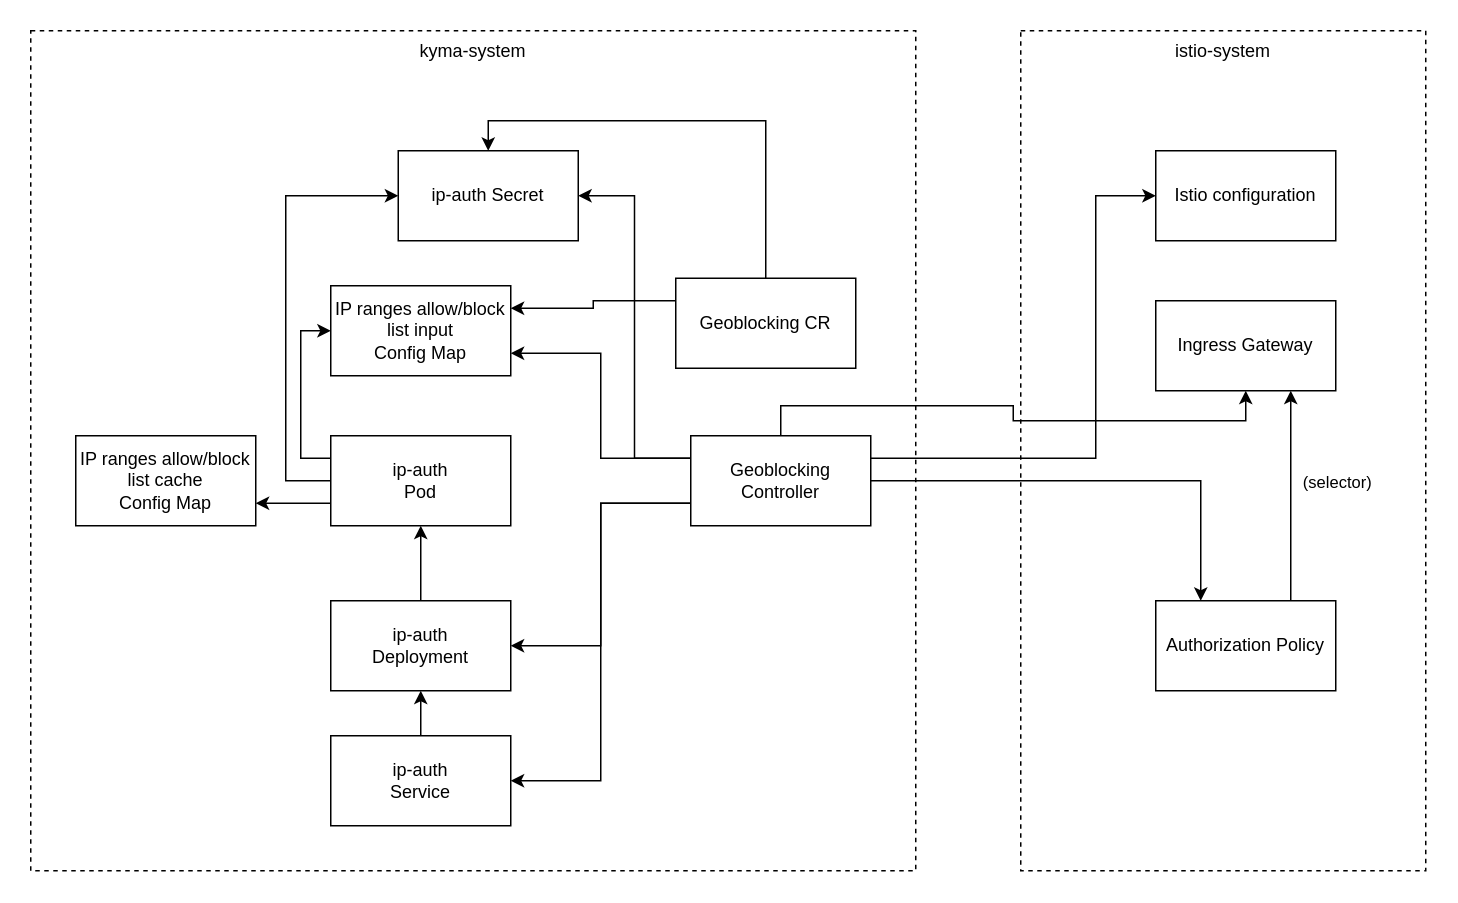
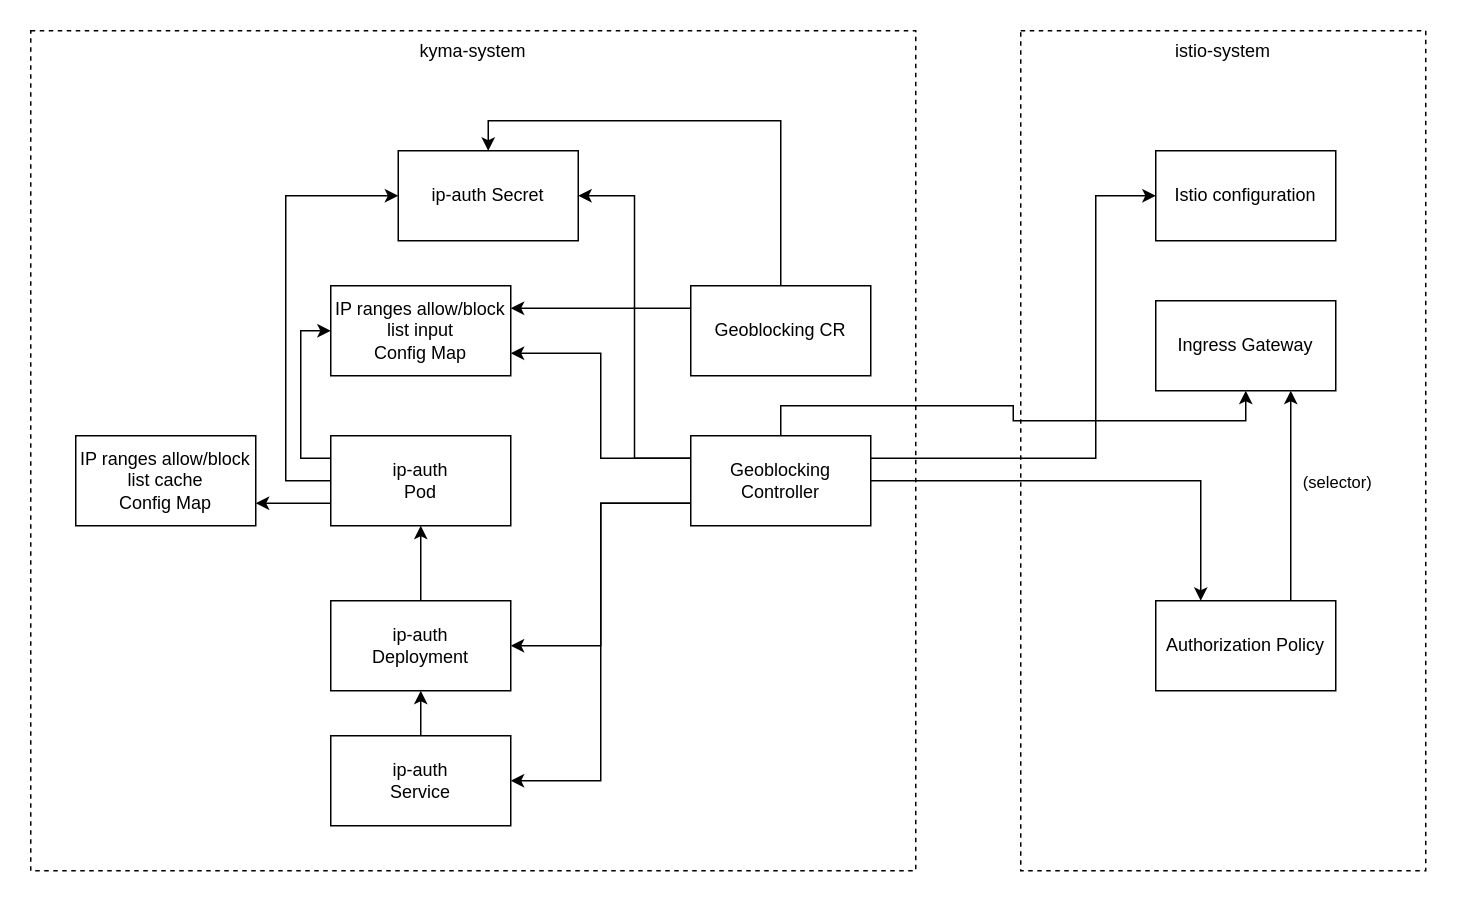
node "Geoblocking CR": moved (766, 323) -> (781, 331)
